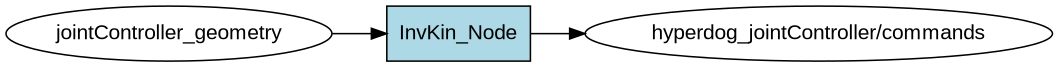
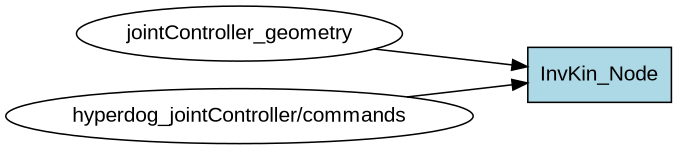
edge "InvKin_Node" -> "hyperdog_jointController/commands": reversed
